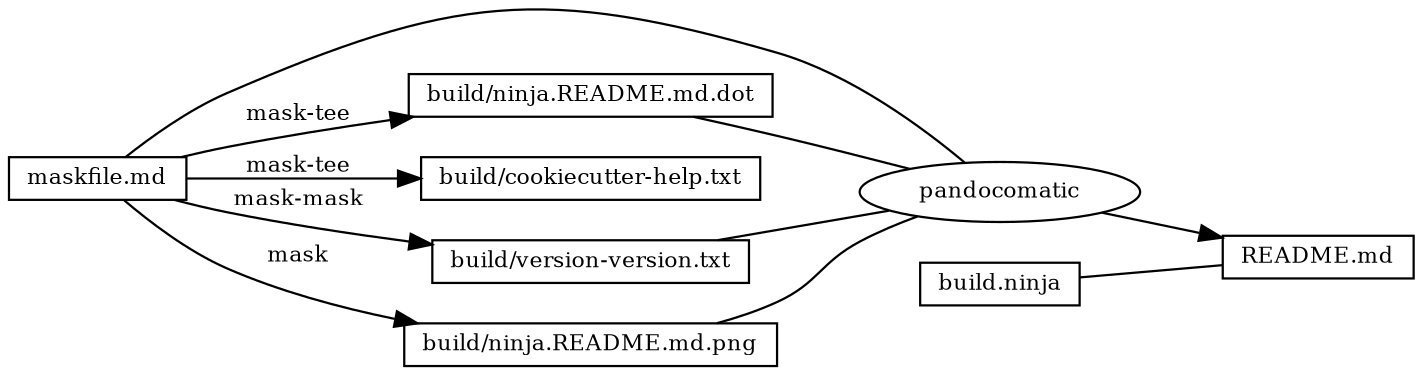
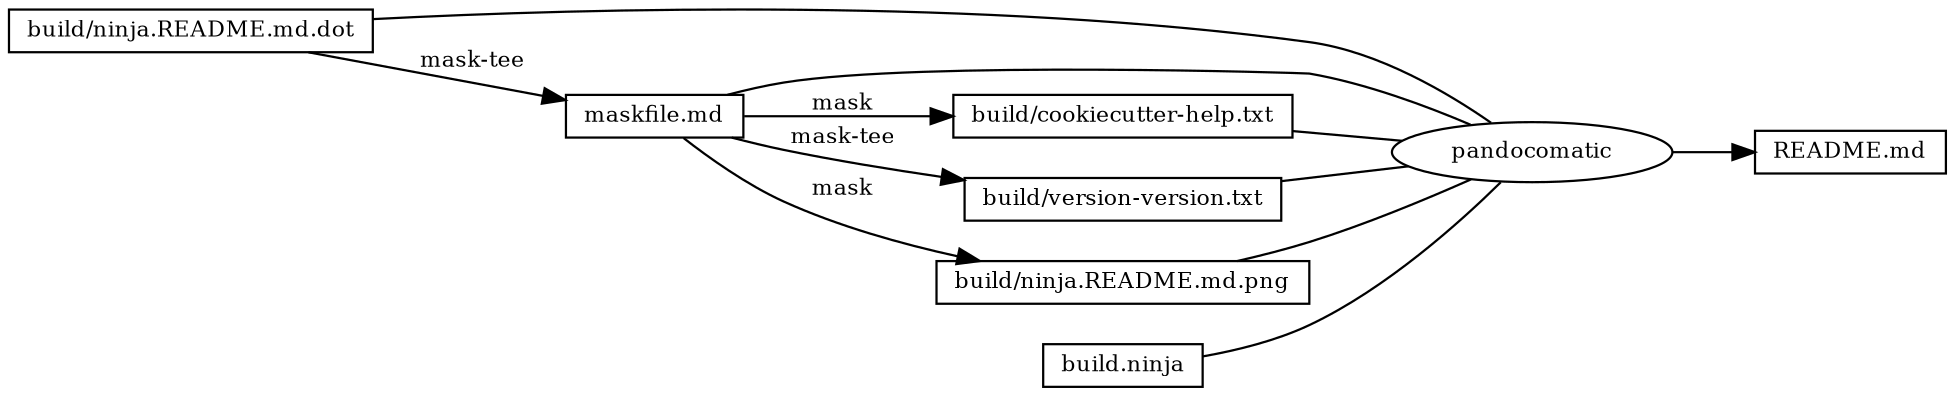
edge "maskfile.md" -> "build/ninja.README.md.dot": reversed
edge "build/cookiecutter-help.txt" -- "pandocomatic": added
edge "maskfile.md" -> "build/cookiecutter-help.txt": label " mask-tee" -> " mask"
edge "maskfile.md" -> "build/version-version.txt": label " mask-mask" -> " mask-tee"
edge "README.md" -- "build.ninja": now "pandocomatic" -- "build.ninja"
